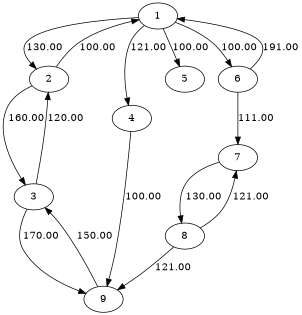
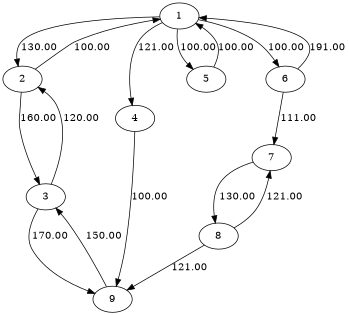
edge "5" -> "1": added, label "100.00"
